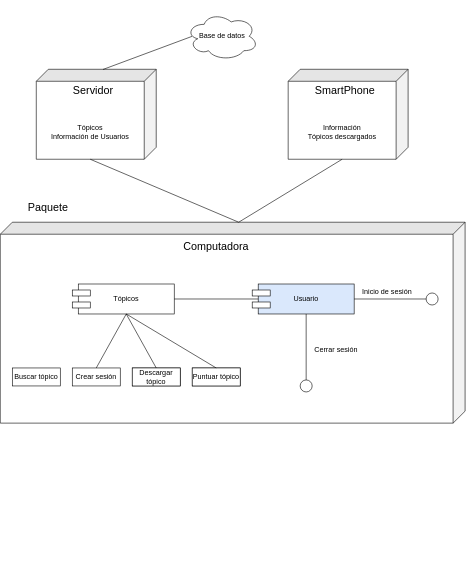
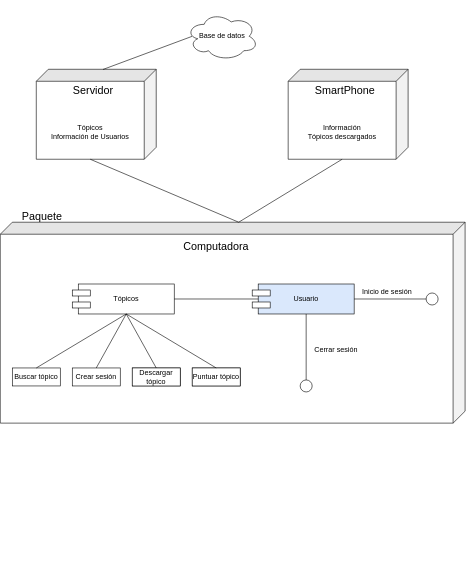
node "Paquete": moved (48, 207) -> (42, 216)
edge "Tópicos" -- "Buscar tópico": added
